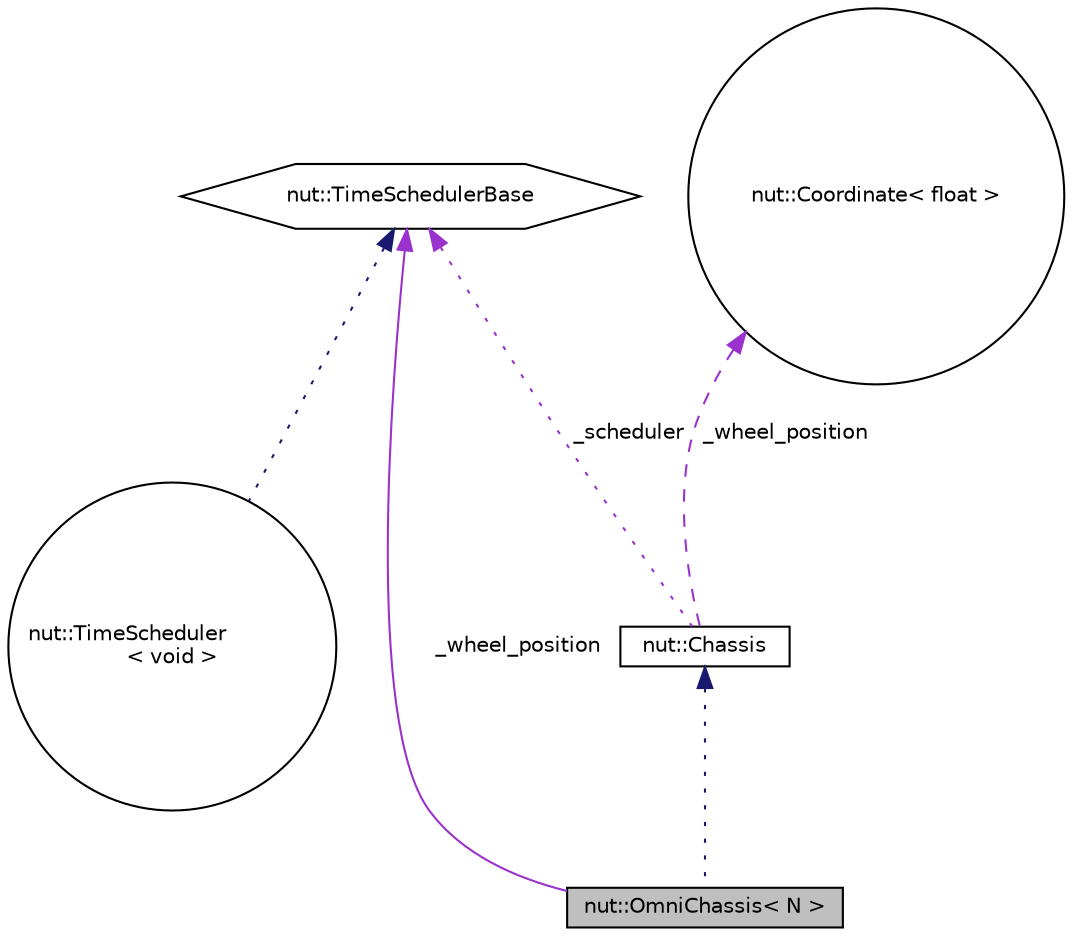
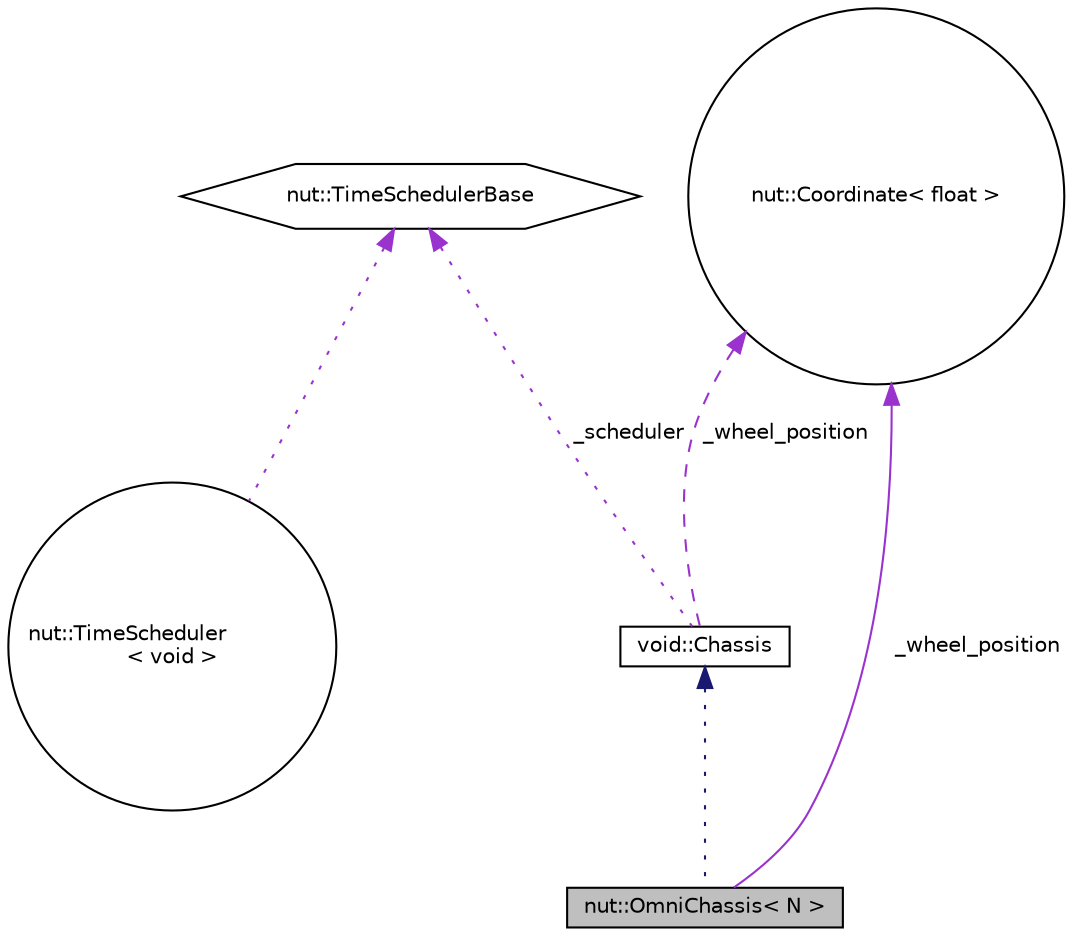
edge "nut::TimeScheduler < void >" -> "nut::TimeSchedulerBase": color midnightblue -> darkorchid3
edge "nut::OmniChassis< N >" -> "nut::TimeSchedulerBase": now "nut::OmniChassis< N >" -> "nut::Coordinate< float >"
node "nut::Chassis": label "nut::Chassis" -> "void::Chassis"
